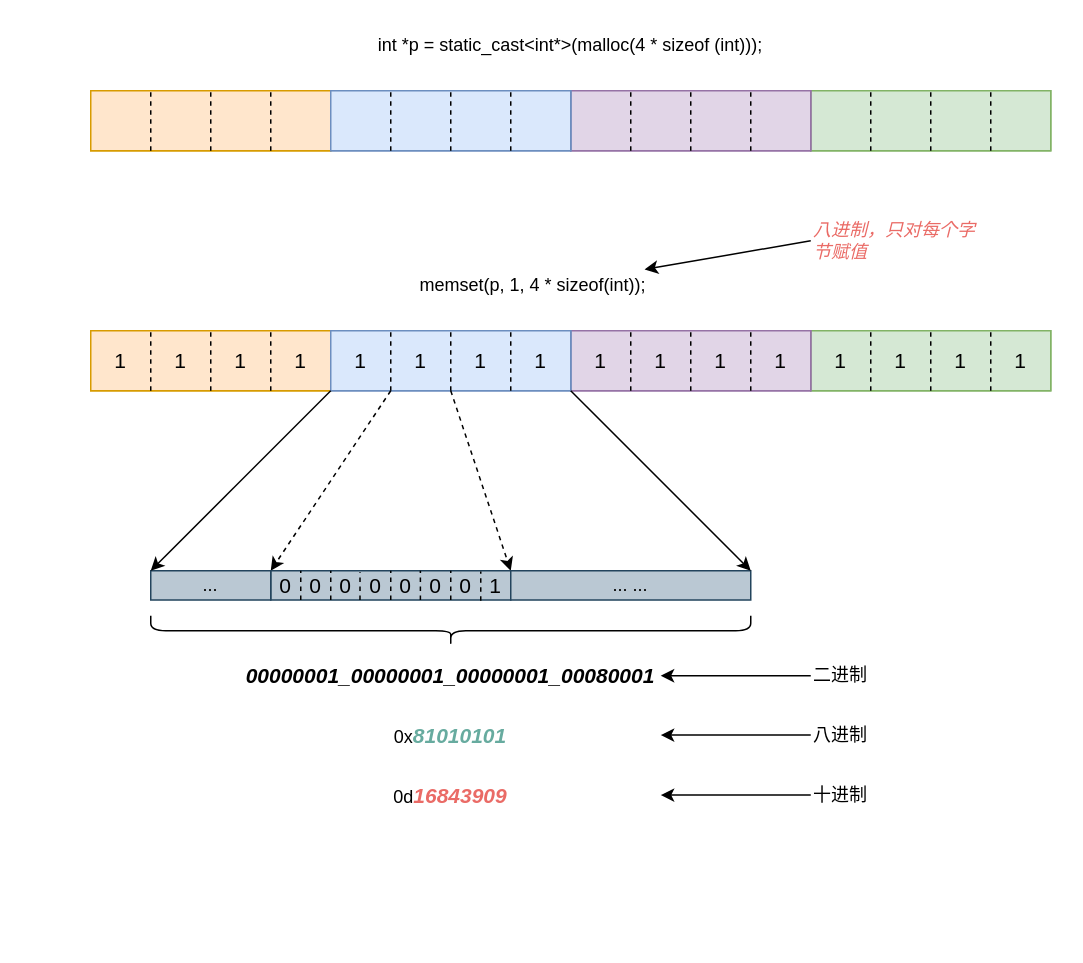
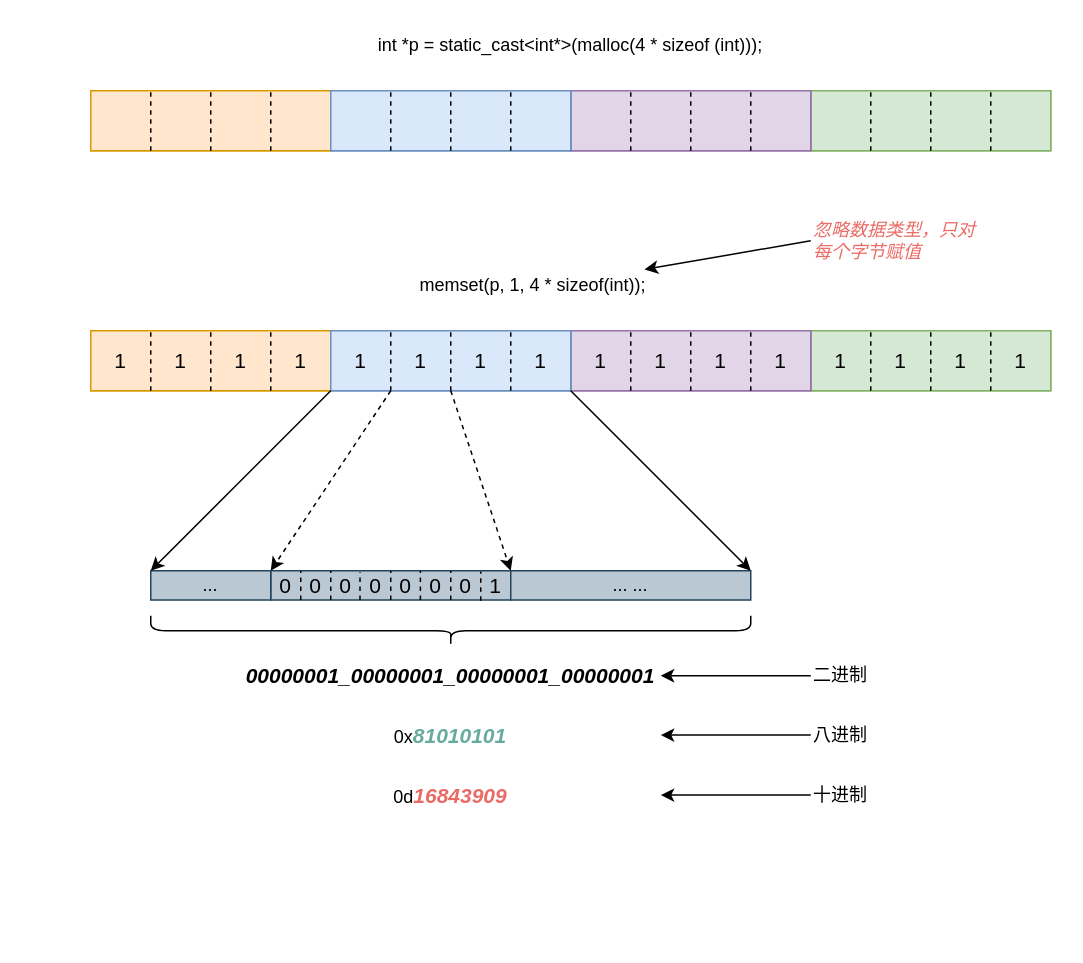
node "八进制，只对每个字节赋值": label "八进制，只对每个字节赋值" -> "忽略数据类型，只对每个字节赋值"
node "00000001_00000001_00000001_00080001": label "00000001_00000001_00000001_00080001" -> "00000001_00000001_00000001_00000001"
